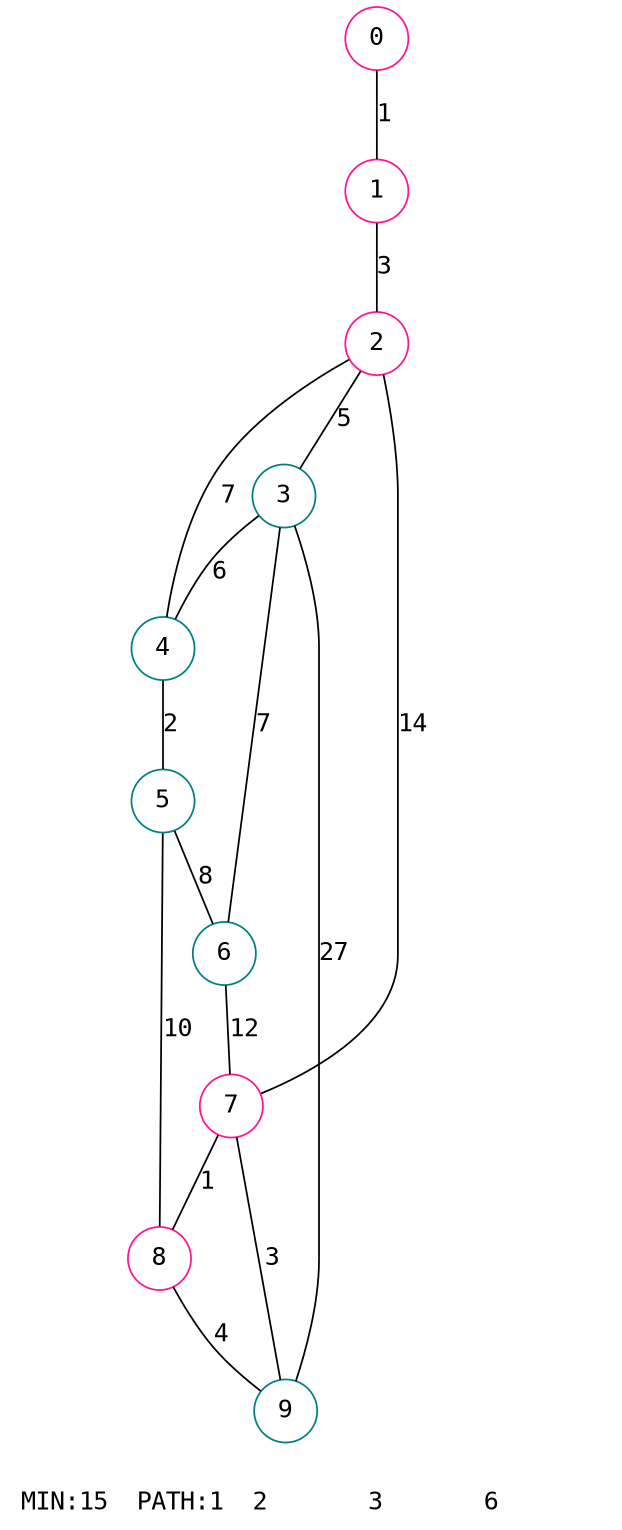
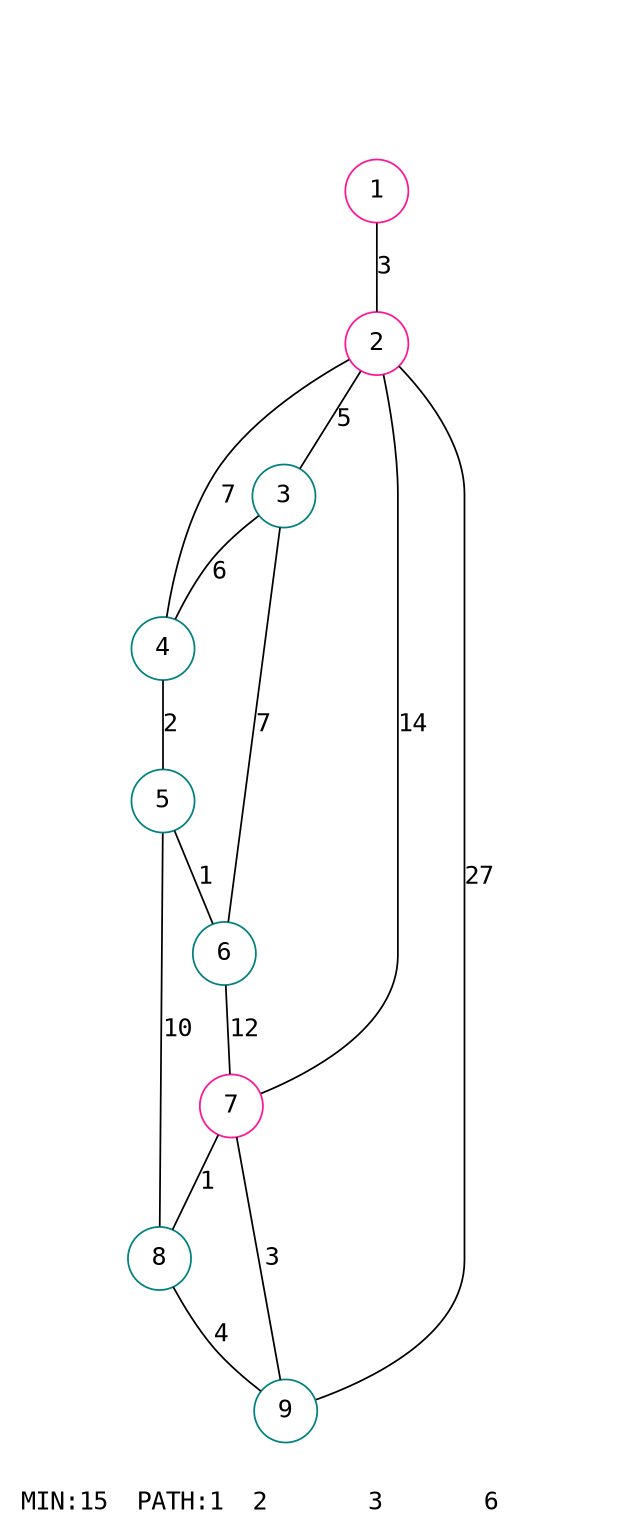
node "0": removed
edge "5" -- "6": label "8" -> "1"
edge "3" -- "9": now "2" -- "9"
node "8": color deeppink -> teal
